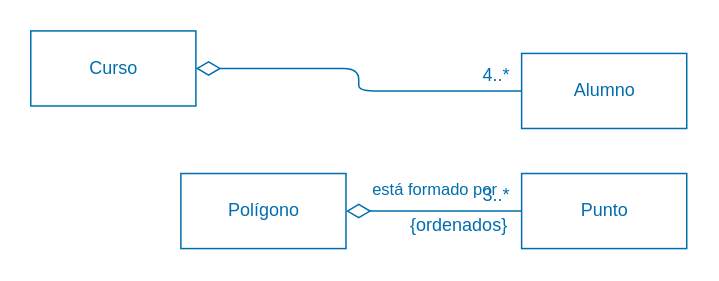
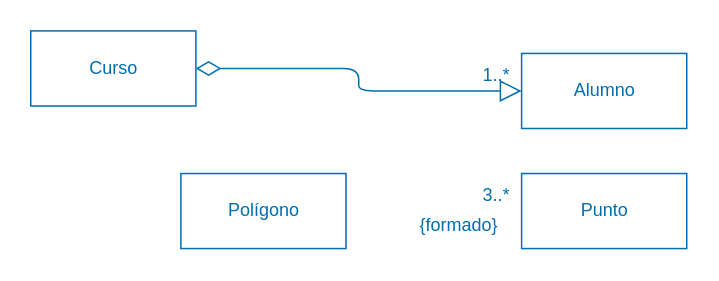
node "4..*": label "4..*" -> "1..*"
edge "Alumno" -> "Curso": arrowhead none -> block
edge "Punto" -> "Polígono": removed, label "está formado por"
node "{ordenados}": label "{ordenados}" -> "{formado}"
